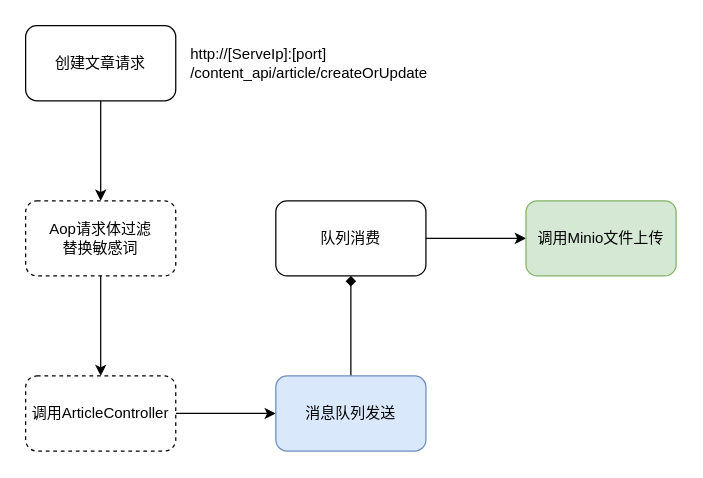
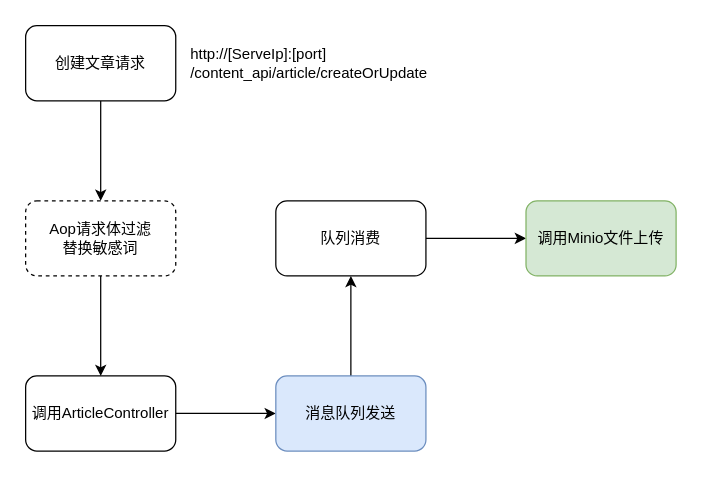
edge "消息队列发送" -> "队列消费": arrowhead diamond -> classic
node "调用ArticleController": style dashed -> solid
